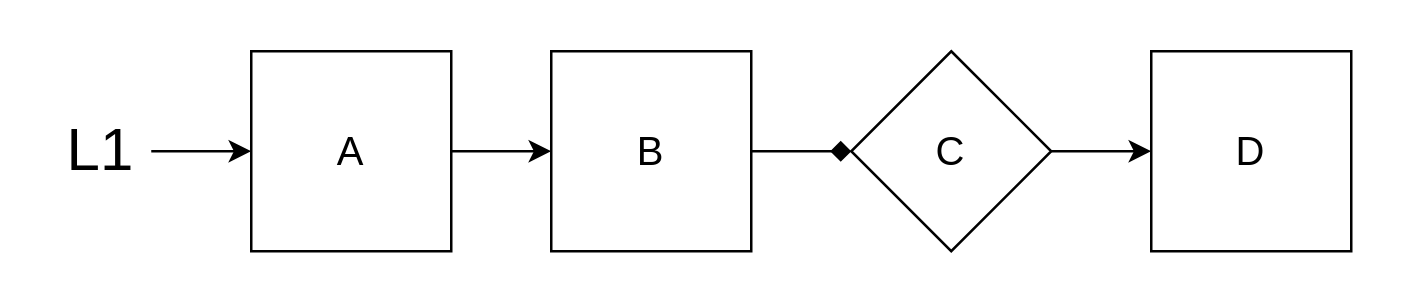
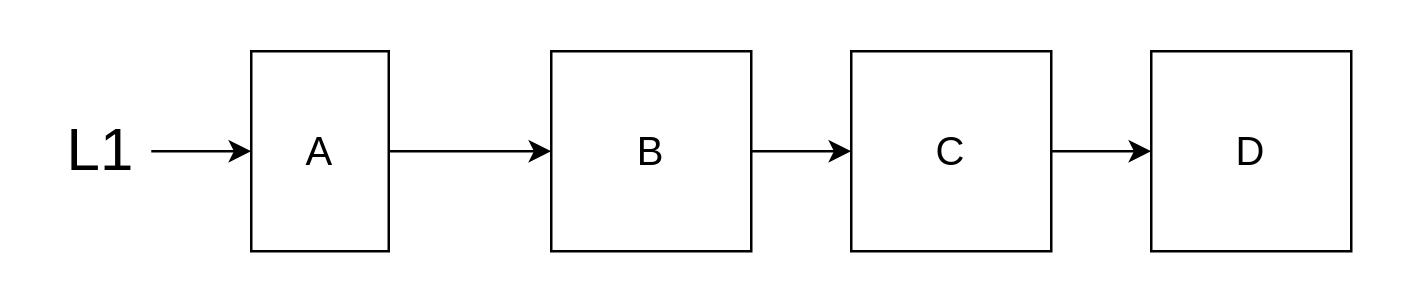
node "A": size 200x200 -> 138x200
edge "B" -> "C": arrowhead diamond -> classic
node "C": shape diamond -> rectangle
